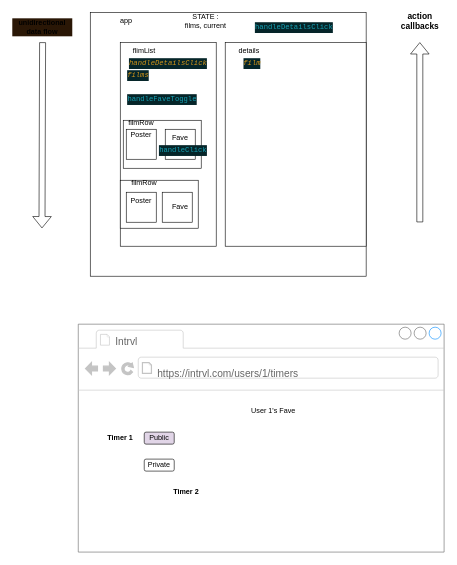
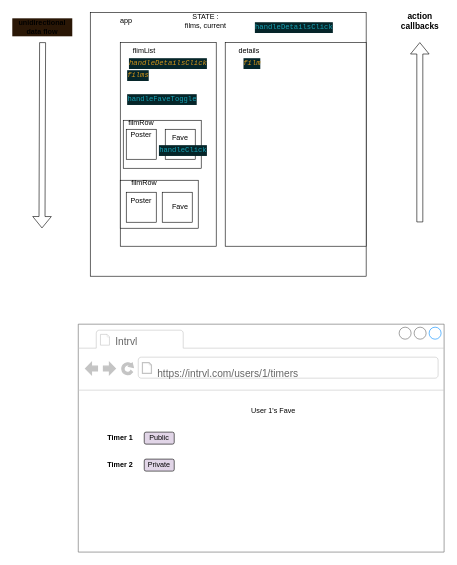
node "Private": fillcolor #ffffff -> #e1d5e7
node "Timer 2": moved (186, 492) -> (120, 465)
